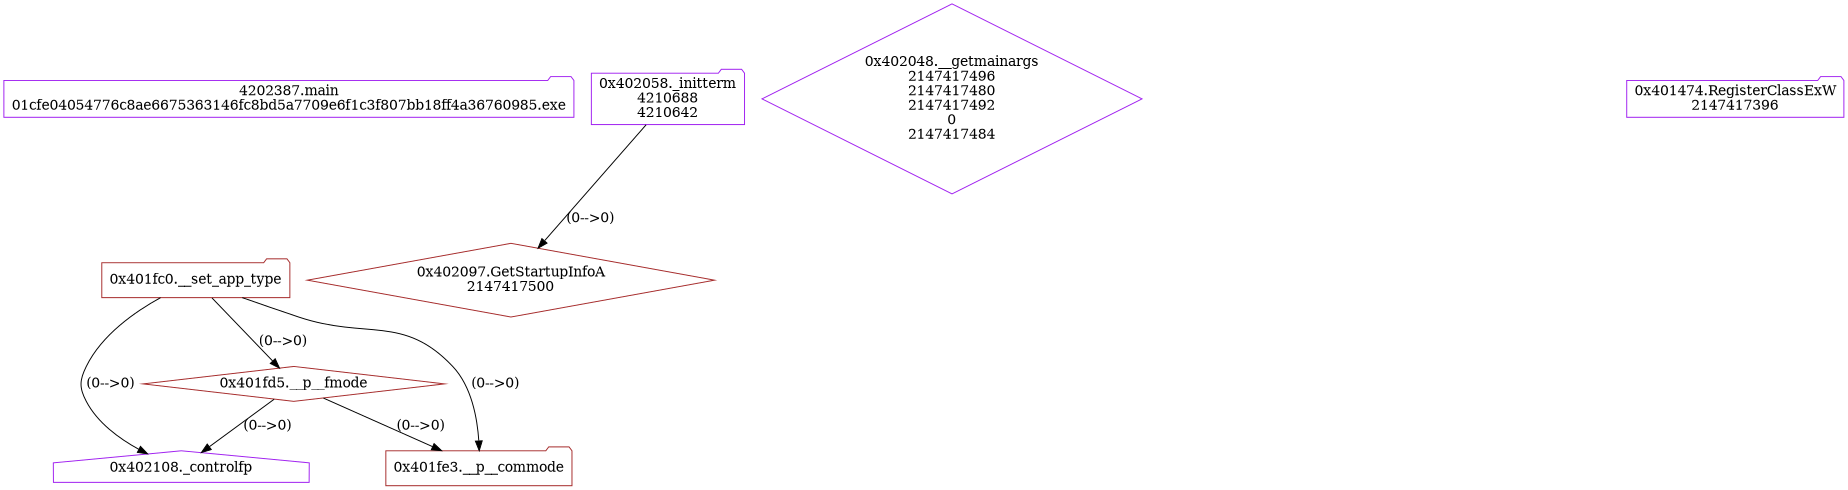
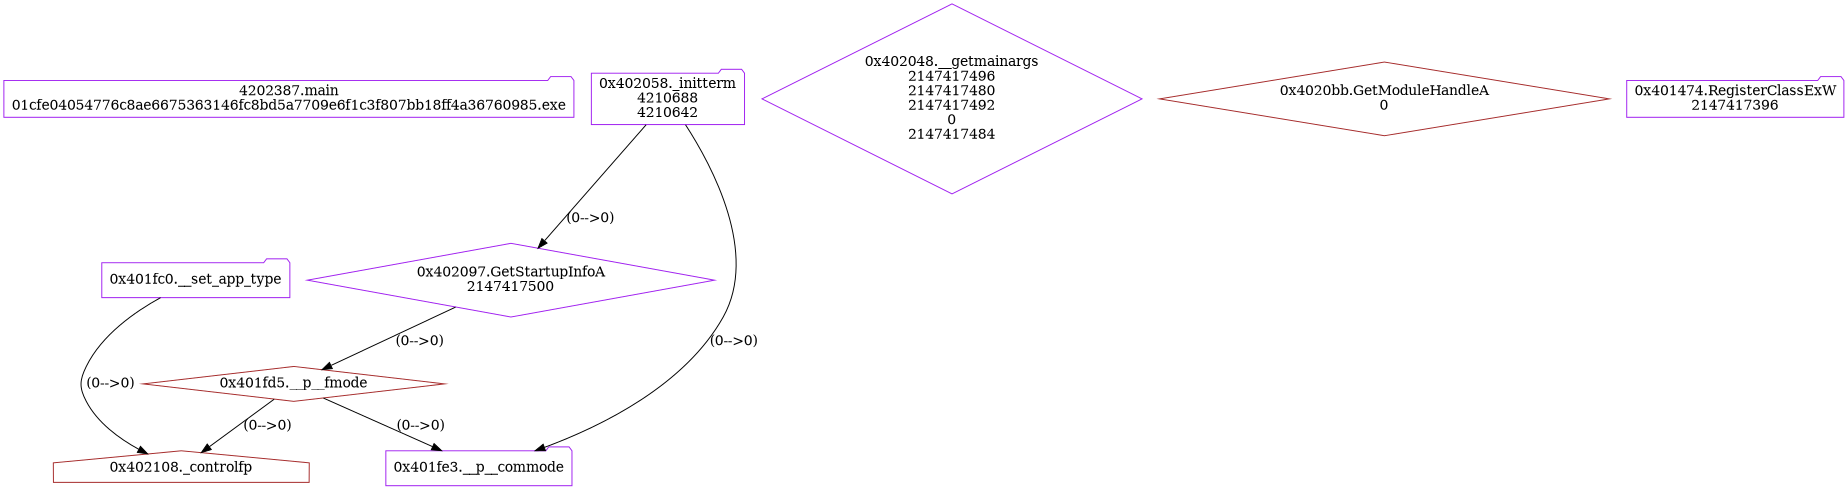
node "0x4020bb.GetModuleHandleA 0": added
node "0x401fc0.__set_app_type": color brown -> purple
node "0x402097.GetStartupInfoA 2147417500": color brown -> purple
edge "0x401fc0.__set_app_type" -> "0x401fd5.__p__fmode": now "0x402097.GetStartupInfoA 2147417500" -> "0x401fd5.__p__fmode"
edge "0x401fc0.__set_app_type" -> "0x401fe3.__p__commode": now "0x402058._initterm 4210688 4210642" -> "0x401fe3.__p__commode"
node "0x402108._controlfp": color purple -> brown
node "0x401fe3.__p__commode": color brown -> purple
